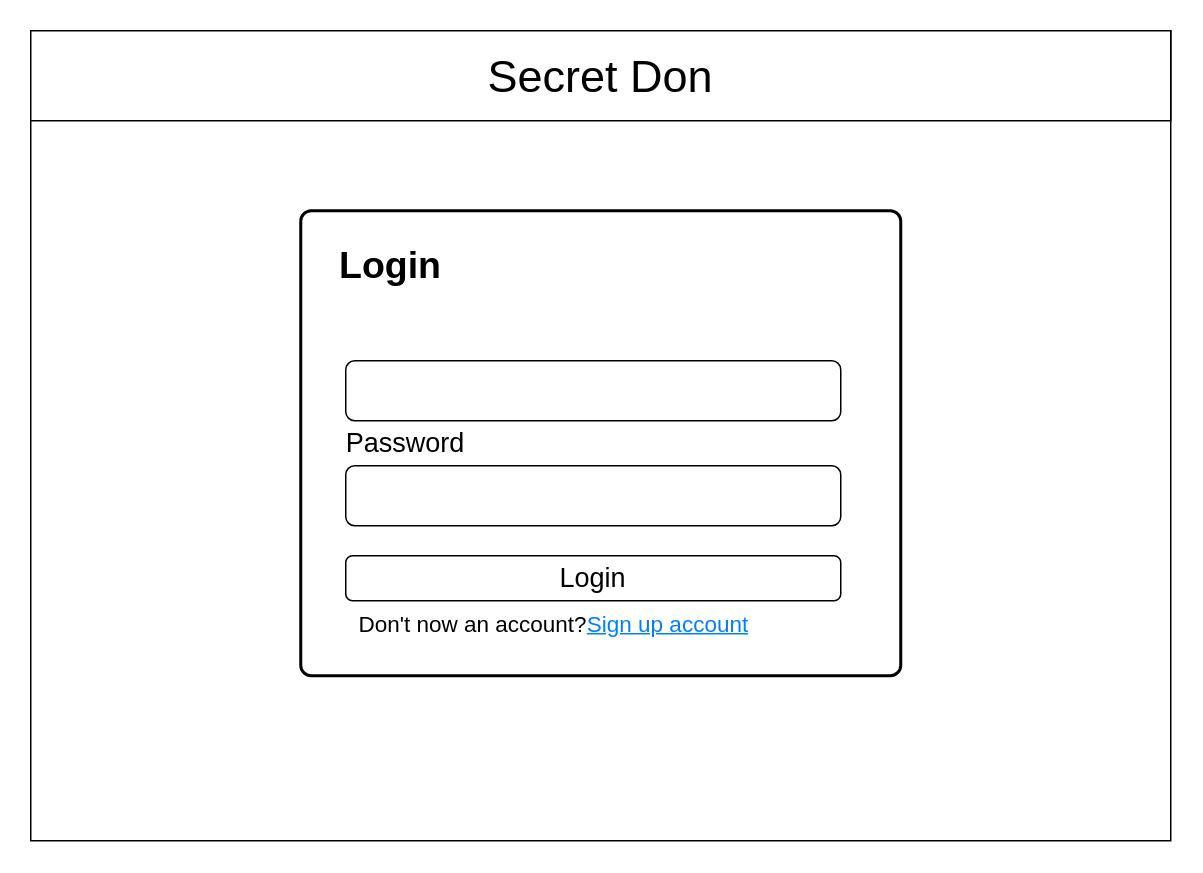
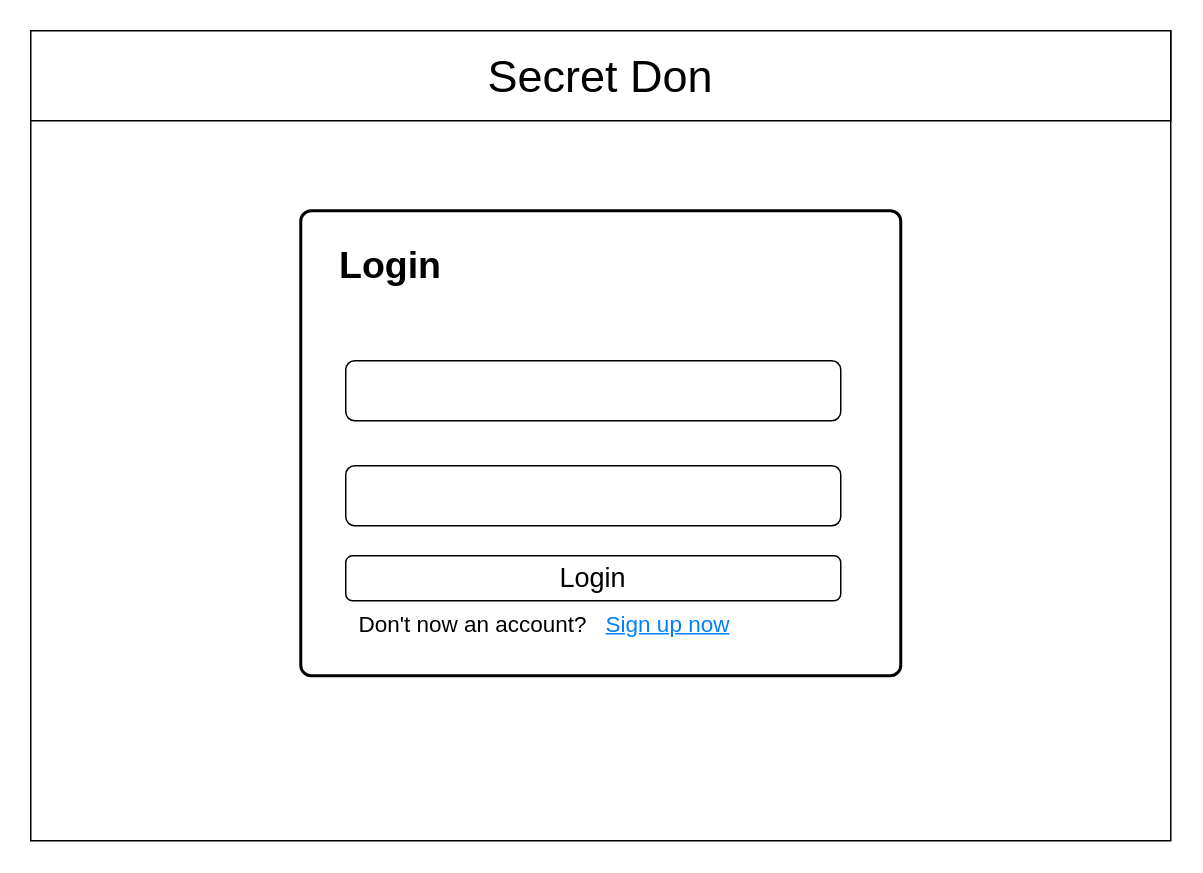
node "Password": removed
node "Sign up account": label "Sign up account" -> "Sign up now"
